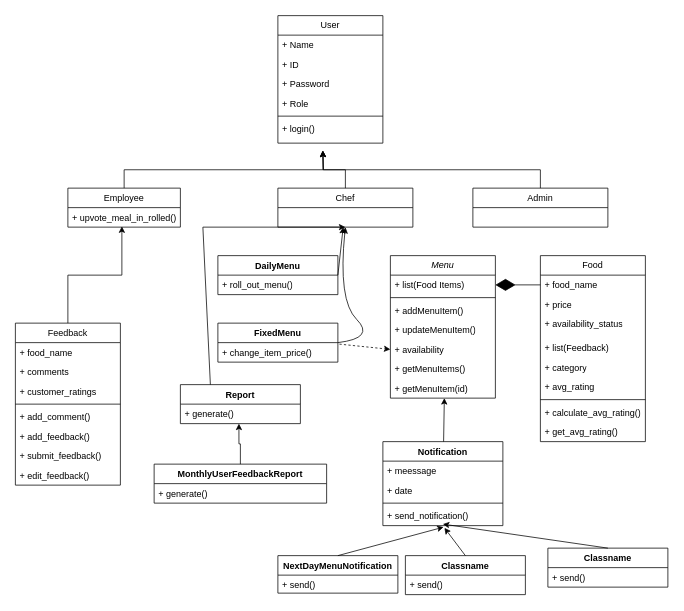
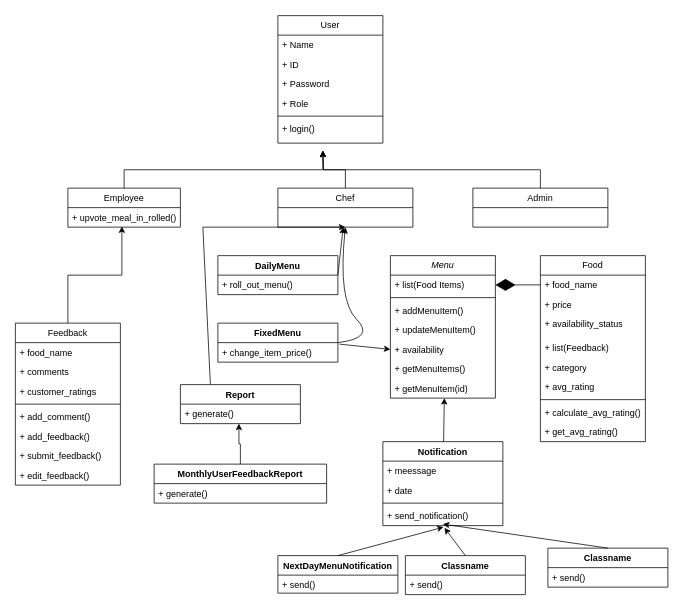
edge "+ change_item_price()" -> "+ availability": style dashed -> solid
